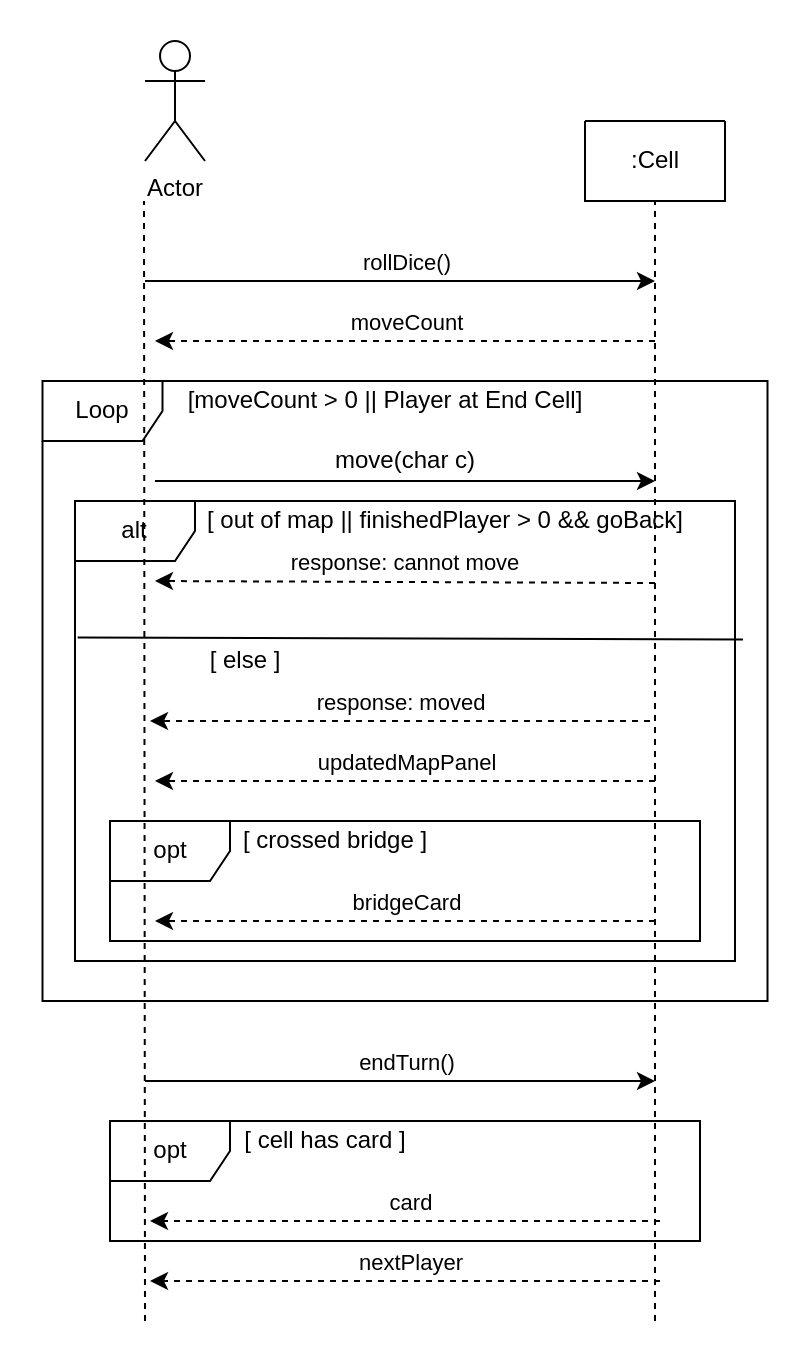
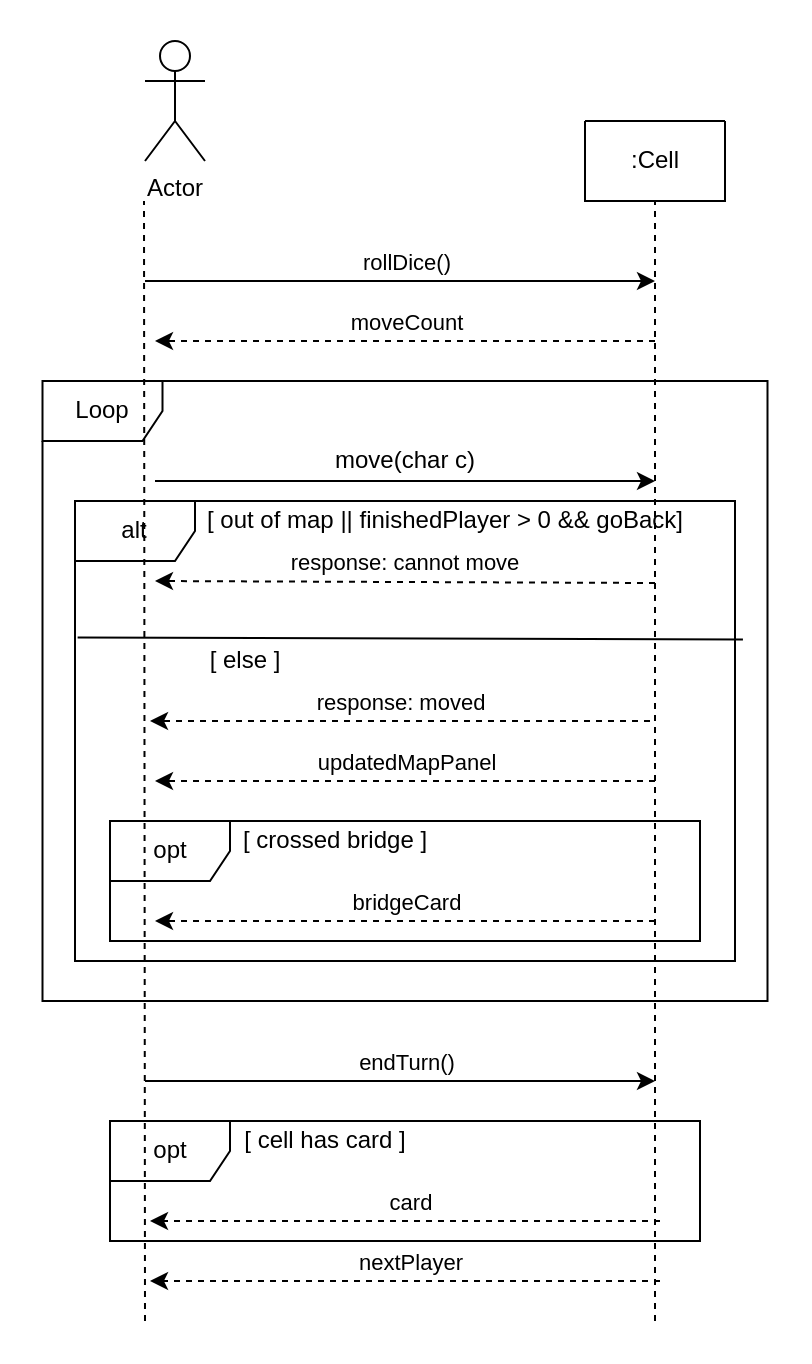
node "[moveCount > 0 || Player at End Cell]": removed
